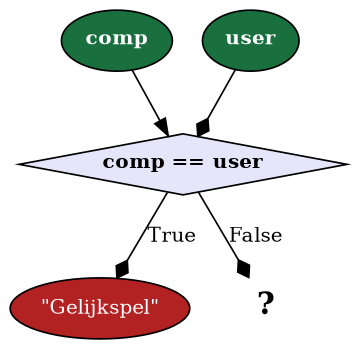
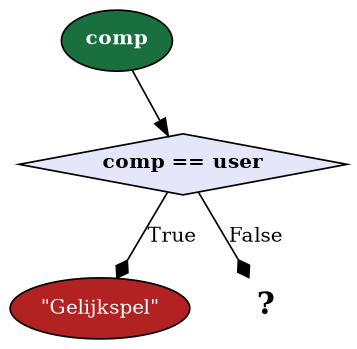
node "user": removed
